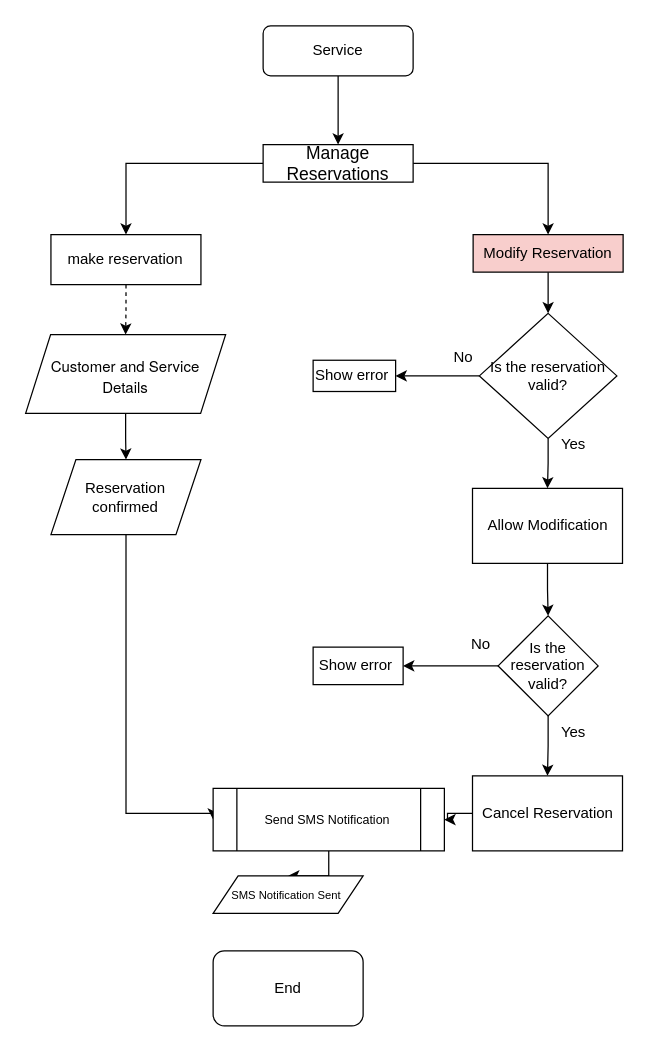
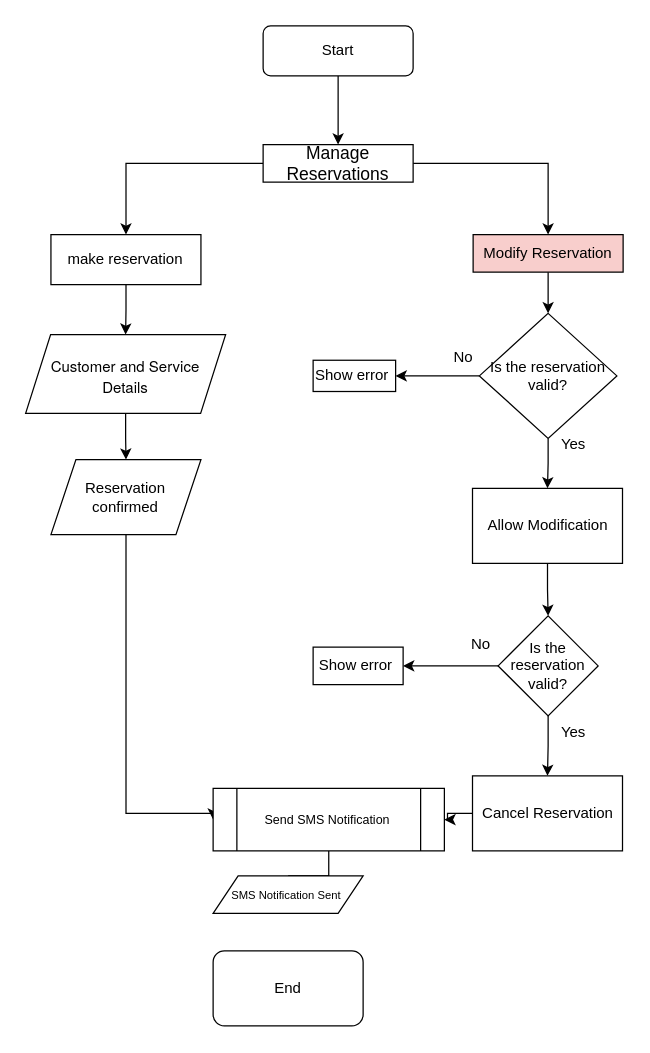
node "Service": label "Service" -> "Start"
edge "make reservation" -> "Customer and Service Details": style dashed -> solid
edge "Send SMS Notification" -> "SMS Notification Sent": arrowhead classic -> none
